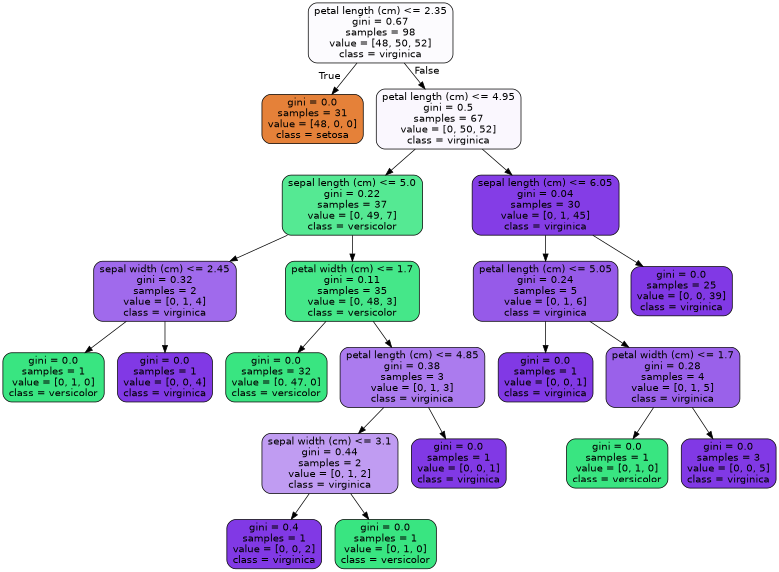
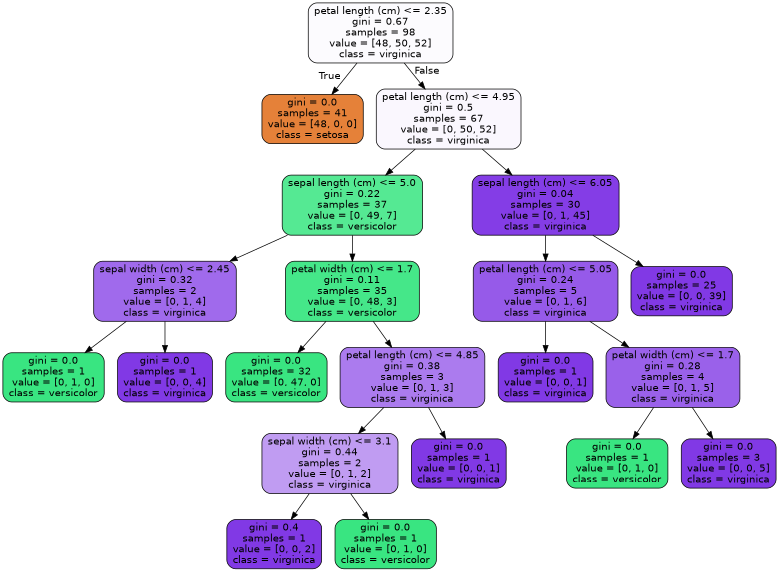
node "gini = 0.0 samples = 31 value = [48, 0, 0] class = setosa": label "gini = 0.0 samples = 31 value = [48, 0, 0] class = setosa" -> "gini = 0.0 samples = 41 value = [48, 0, 0] class = setosa"
